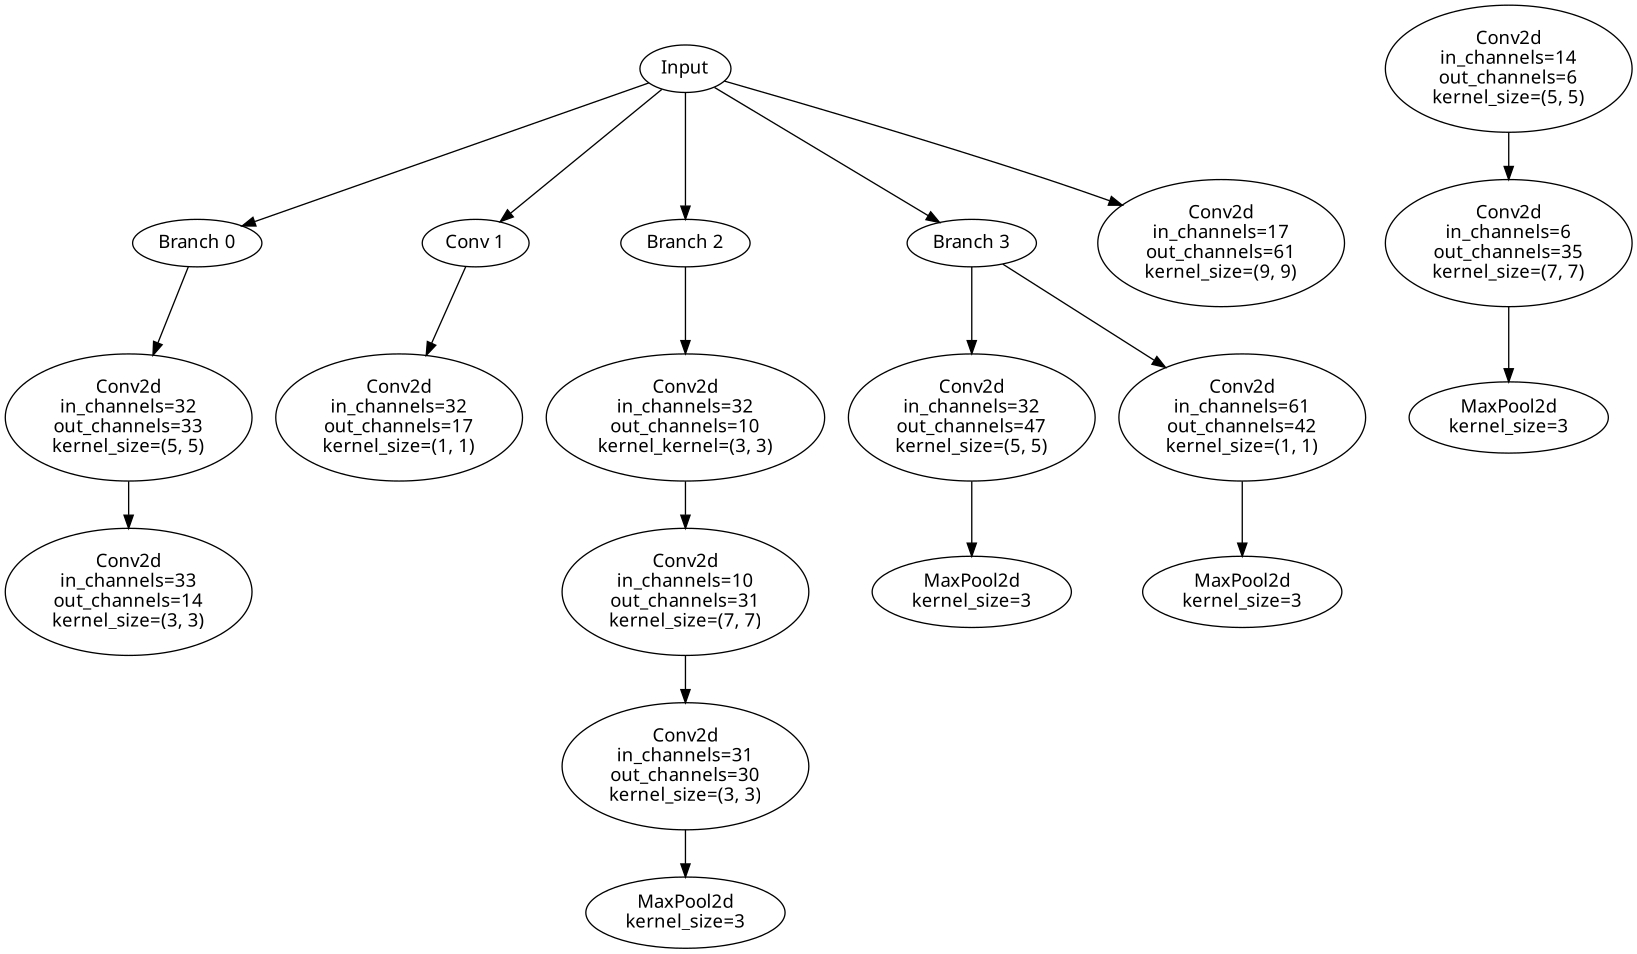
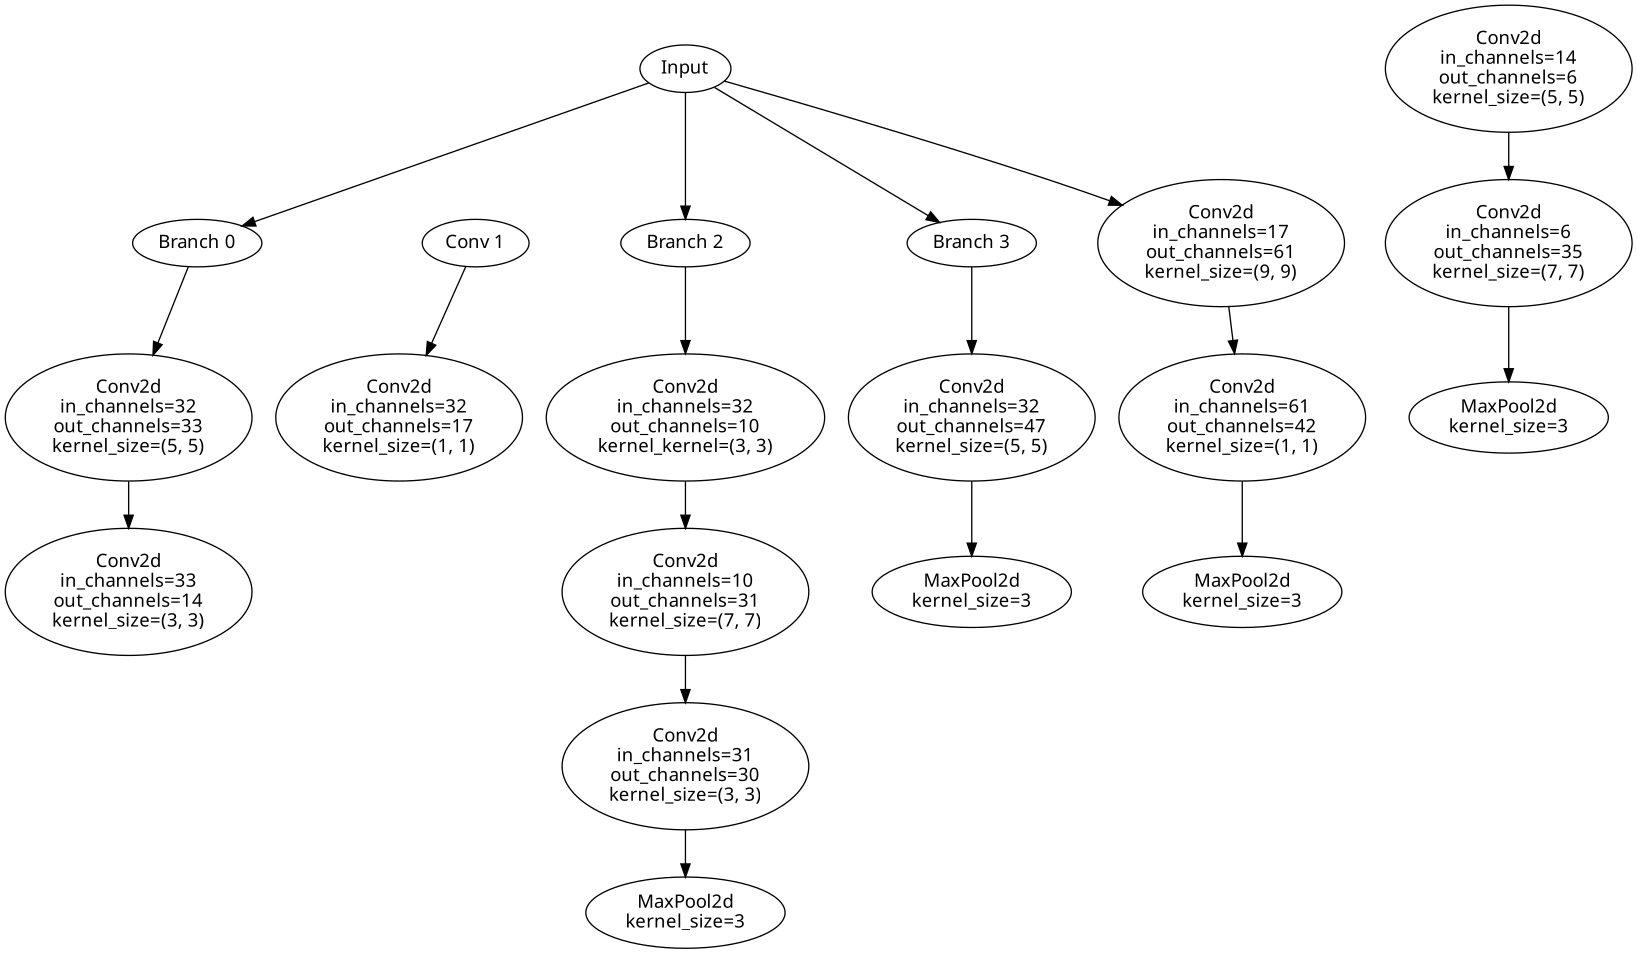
edge "Input" -> "Conv 1": removed
edge "Branch 3" -> "Conv2d in_channels=61 out_channels=42 kernel_size=(1, 1)": now "Conv2d in_channels=17 out_channels=61 kernel_size=(9, 9)" -> "Conv2d in_channels=61 out_channels=42 kernel_size=(1, 1)"
